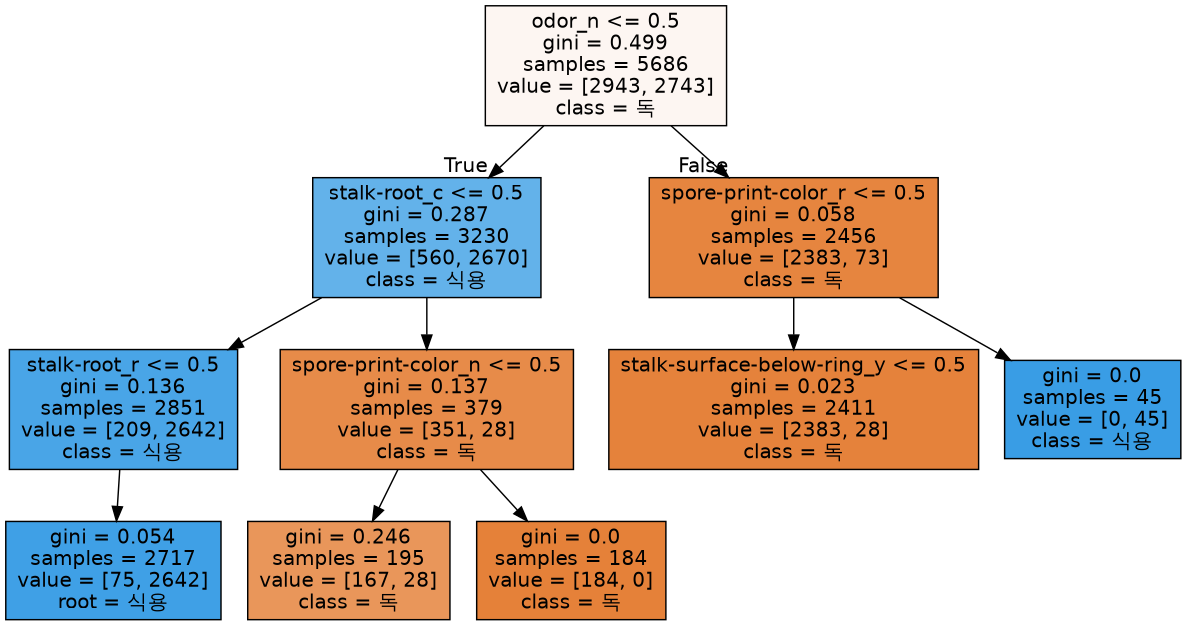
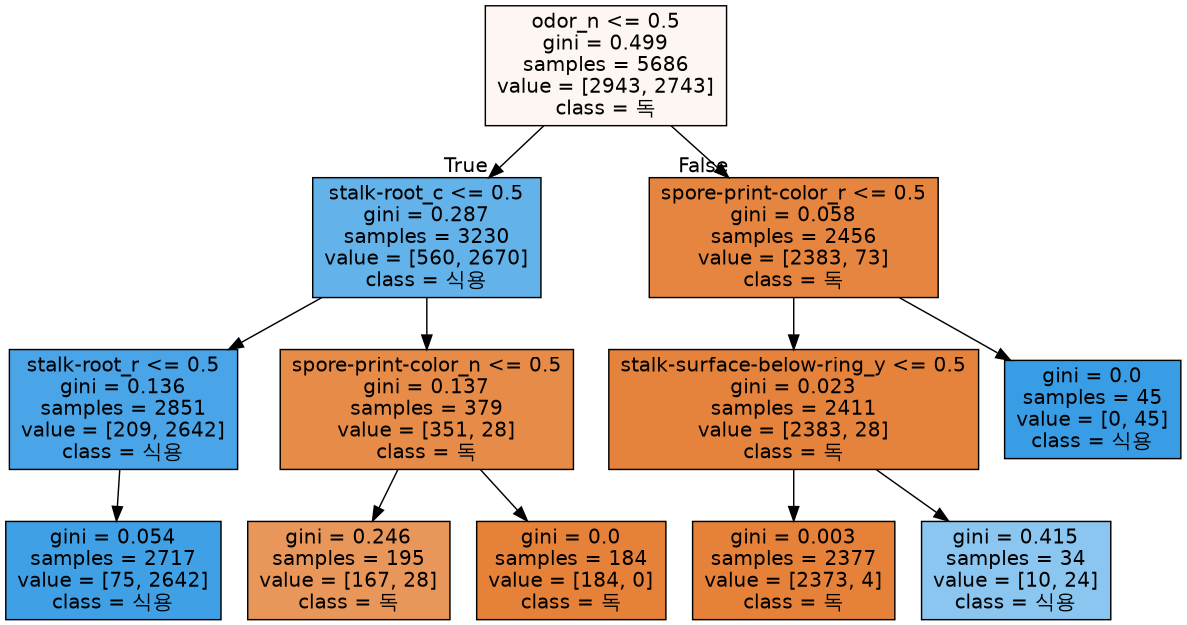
node "gini = 0.054 samples = 2717 value = [75, 2642] root = 식용": label "gini = 0.054 samples = 2717 value = [75, 2642] root = 식용" -> "gini = 0.054 samples = 2717 value = [75, 2642] class = 식용"
node "gini = 0.003 samples = 2377 value = [2373, 4] class = 독": added
node "gini = 0.415 samples = 34 value = [10, 24] class = 식용": added
